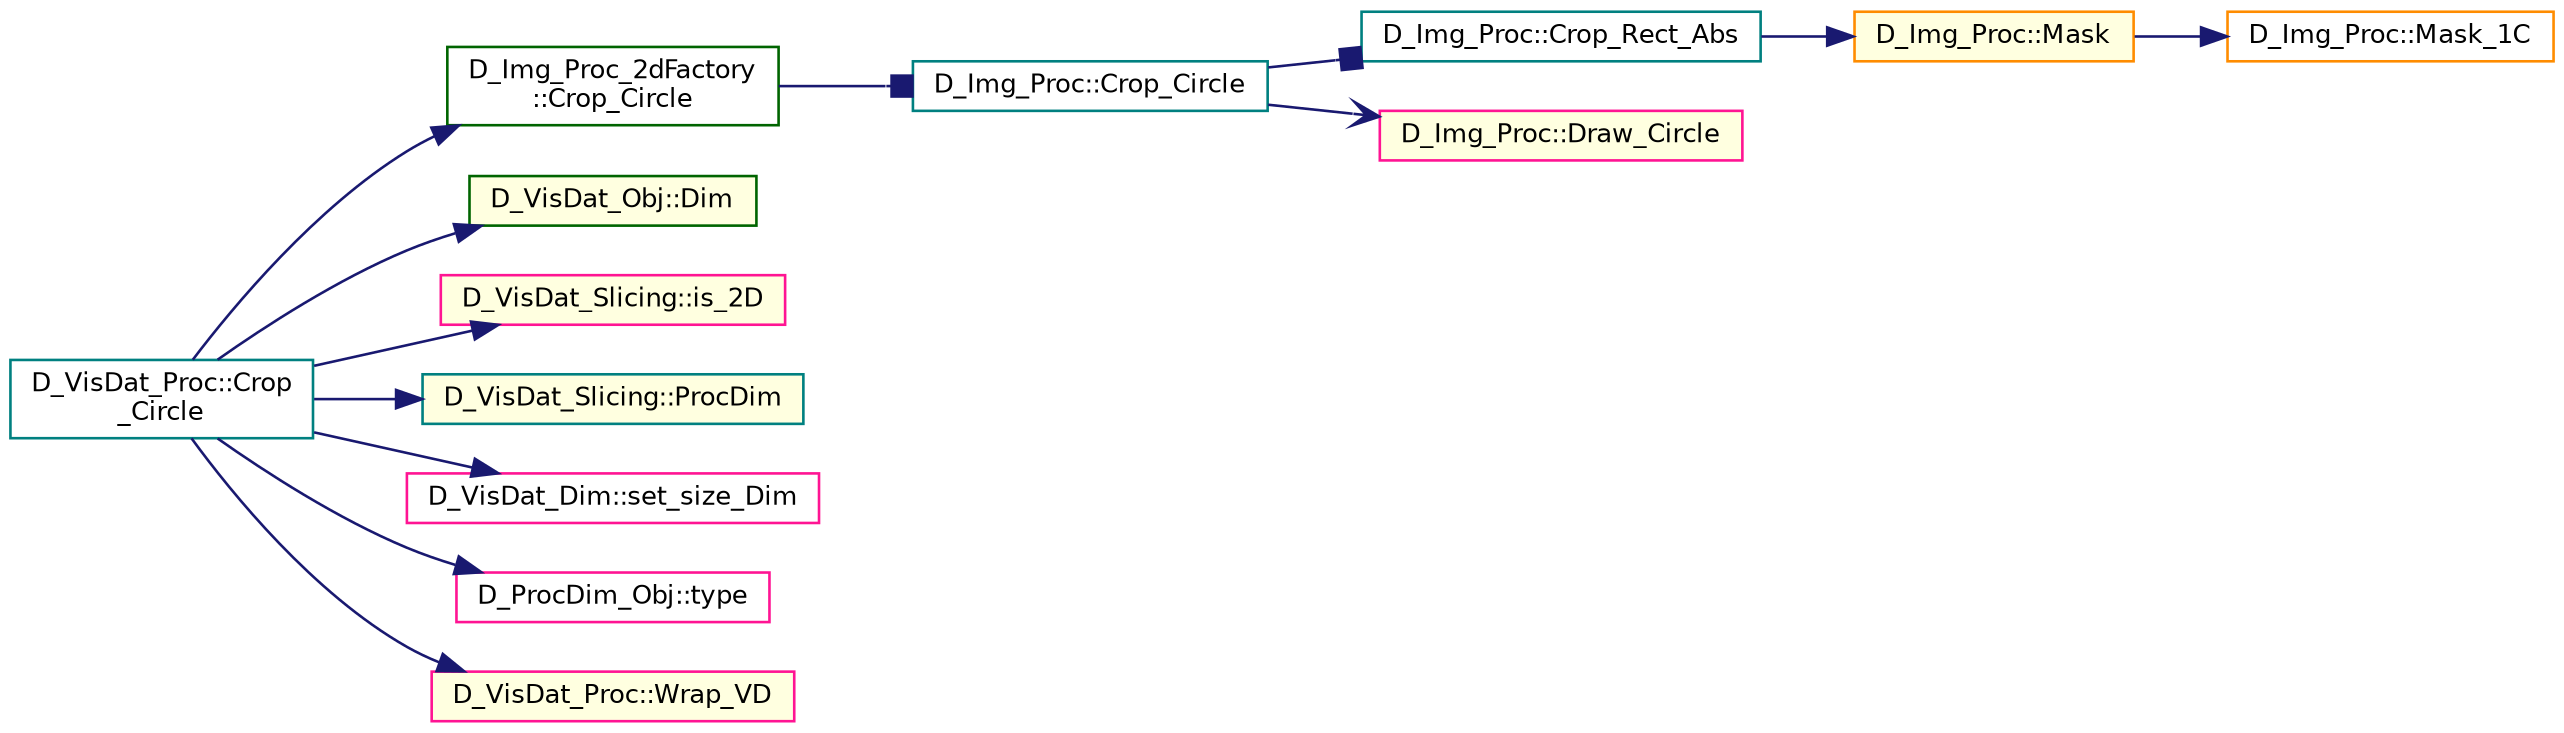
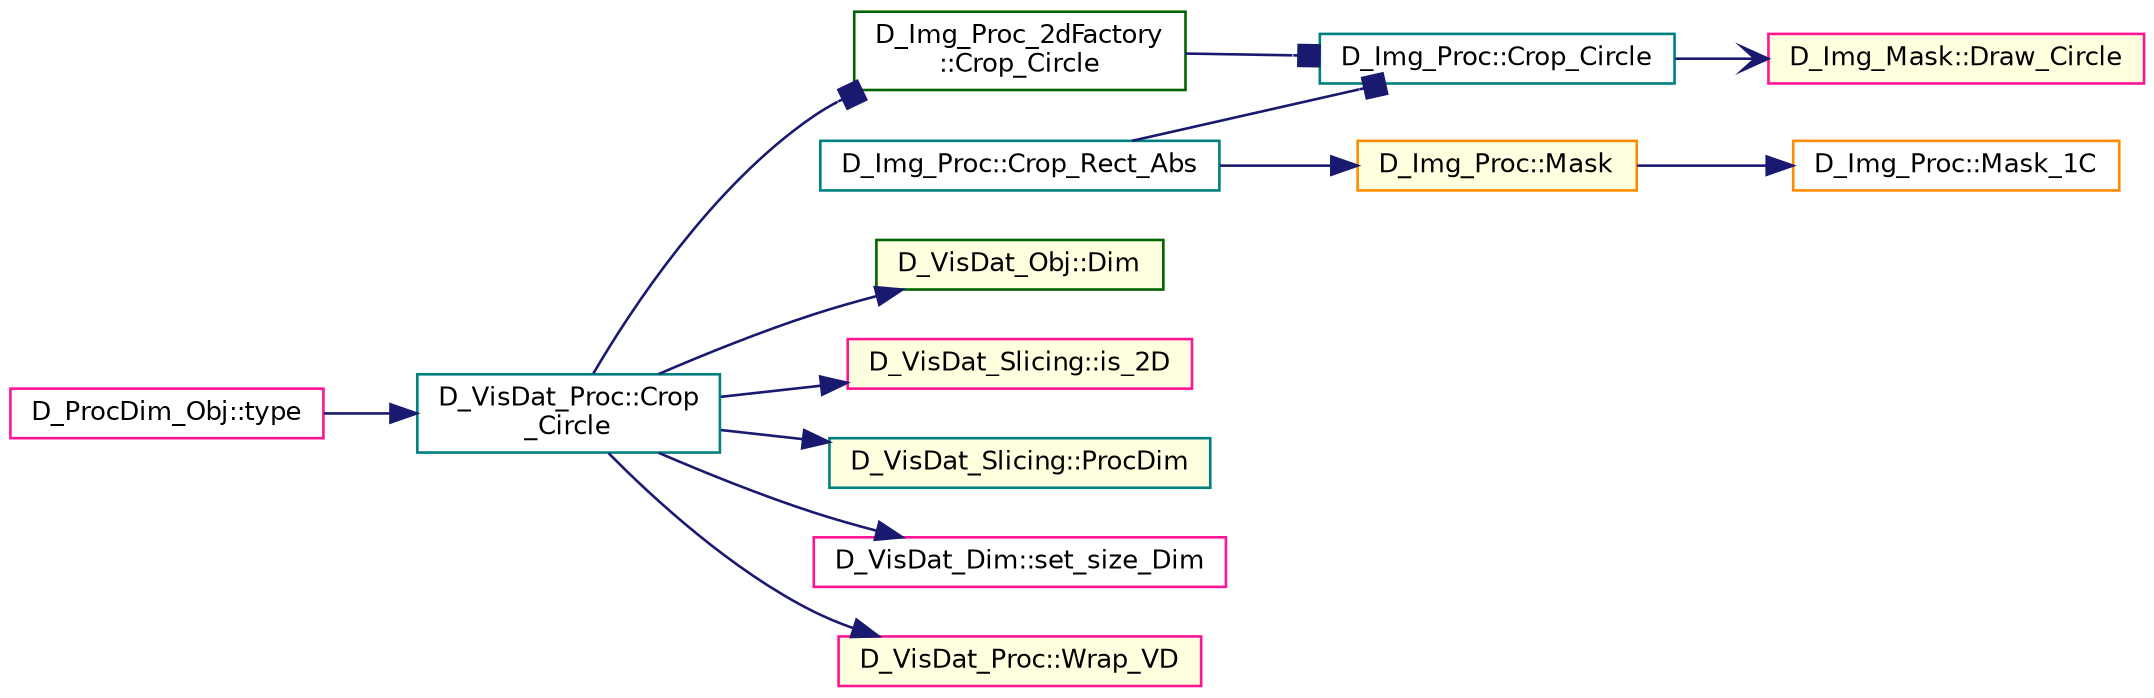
edge "D_Img_Proc::Crop_Circle" -> "D_Img_Proc::Crop_Rect_Abs": reversed
node "D_Img_Proc::Draw_Circle": label "D_Img_Proc::Draw_Circle" -> "D_Img_Mask::Draw_Circle"
edge "D_VisDat_Proc::Crop _Circle" -> "D_Img_Proc_2dFactory ::Crop_Circle": arrowhead normal -> box
edge "D_VisDat_Proc::Crop _Circle" -> "D_ProcDim_Obj::type": reversed
